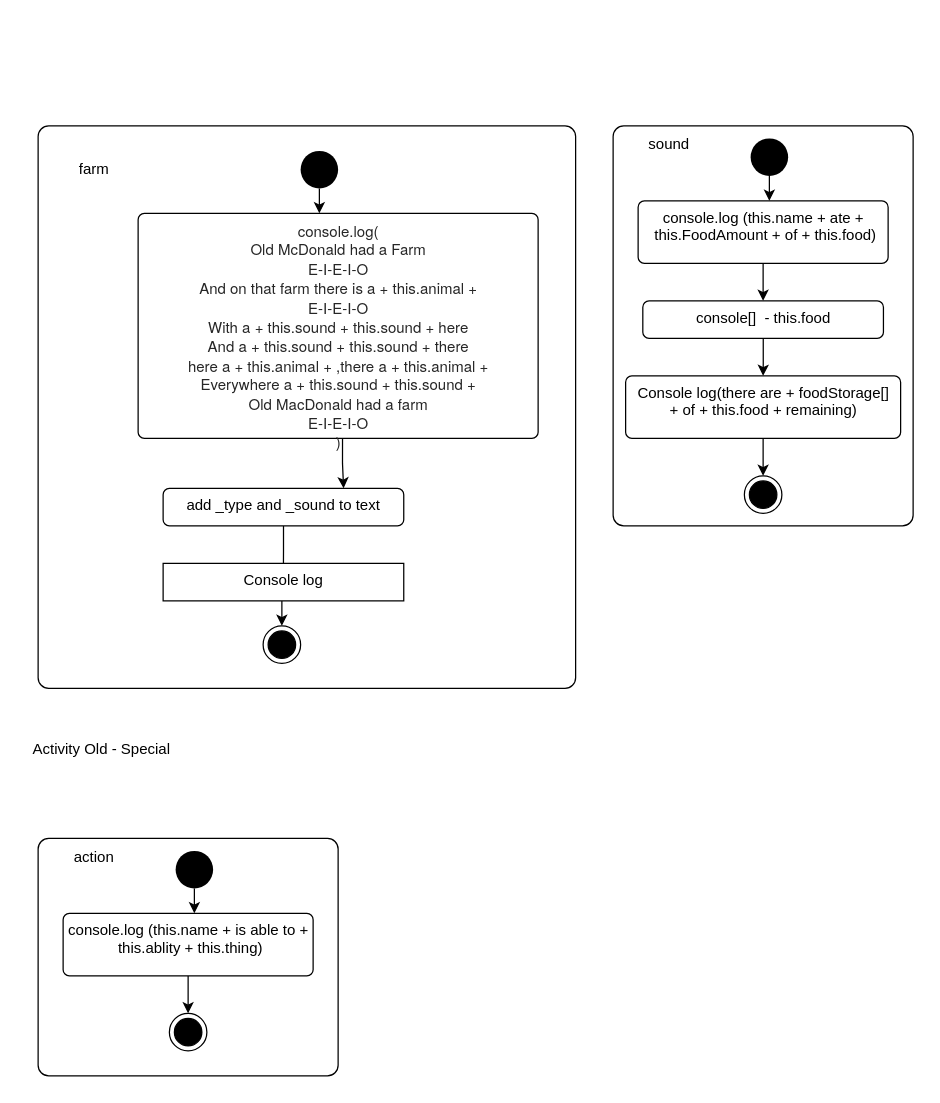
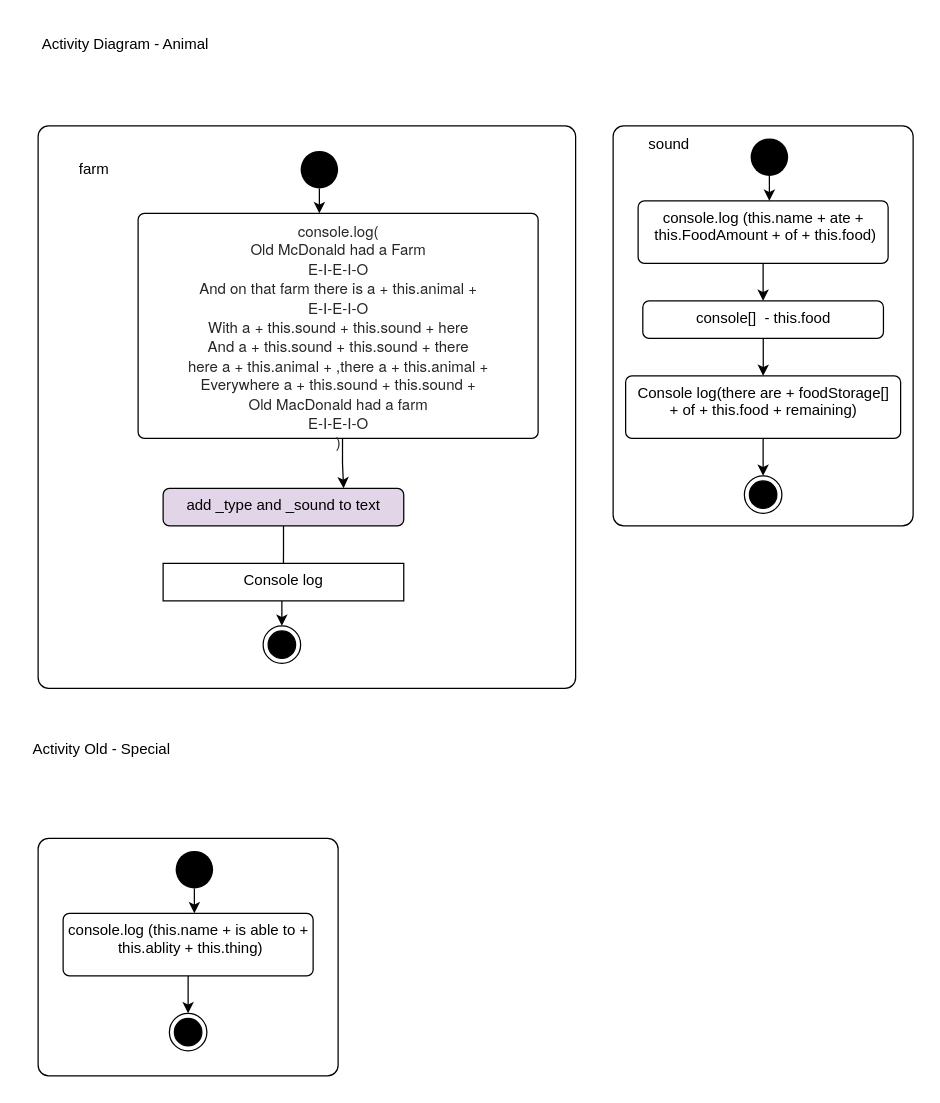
node "Activity Diagram - Animal": added
node "add _type and _sound to text": fillcolor #ffffff -> #e1d5e7
node "action": removed
